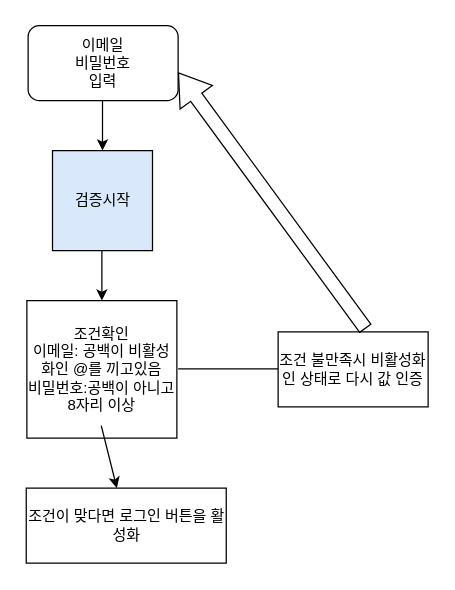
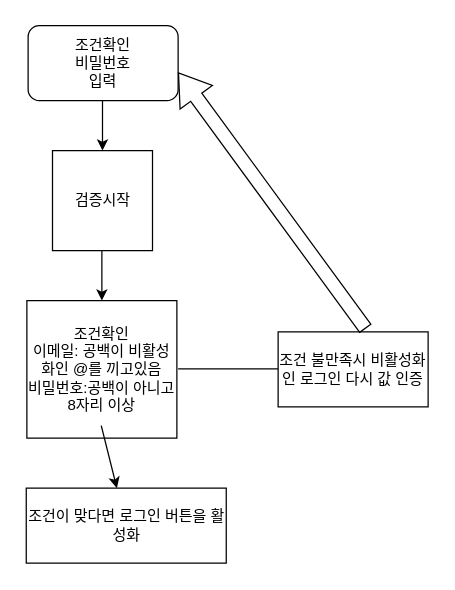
node "이메일 비밀번호 입력": label "이메일 비밀번호 입력" -> "조건확인 비밀번호 입력"
node "검증시작": fillcolor #dae8fc -> #ffffff
node "조건 불만족시 비활성화인 상태로 다시 값 인증": label "조건 불만족시 비활성화인 상태로 다시 값 인증" -> "조건 불만족시 비활성화인 로그인 다시 값 인증"
